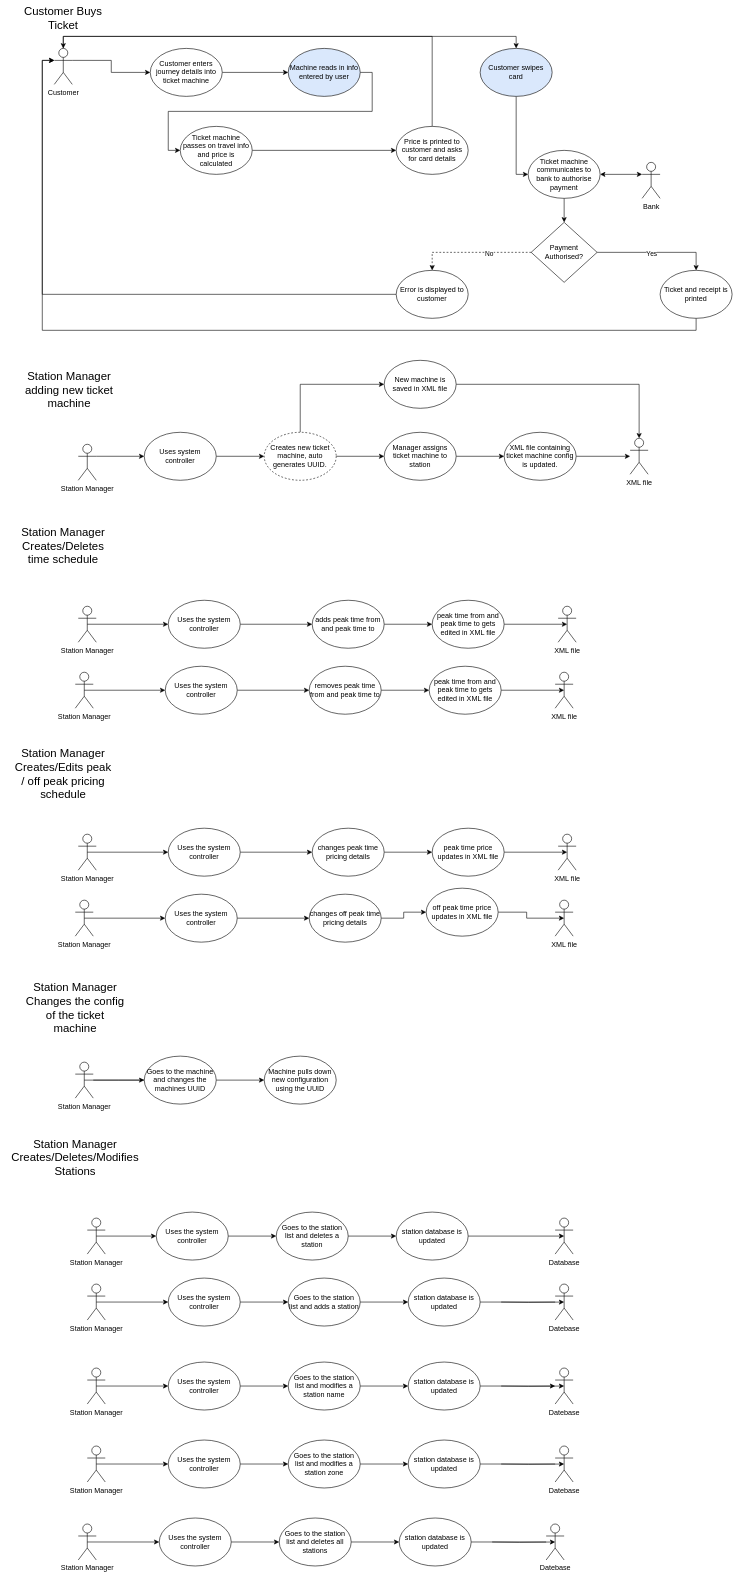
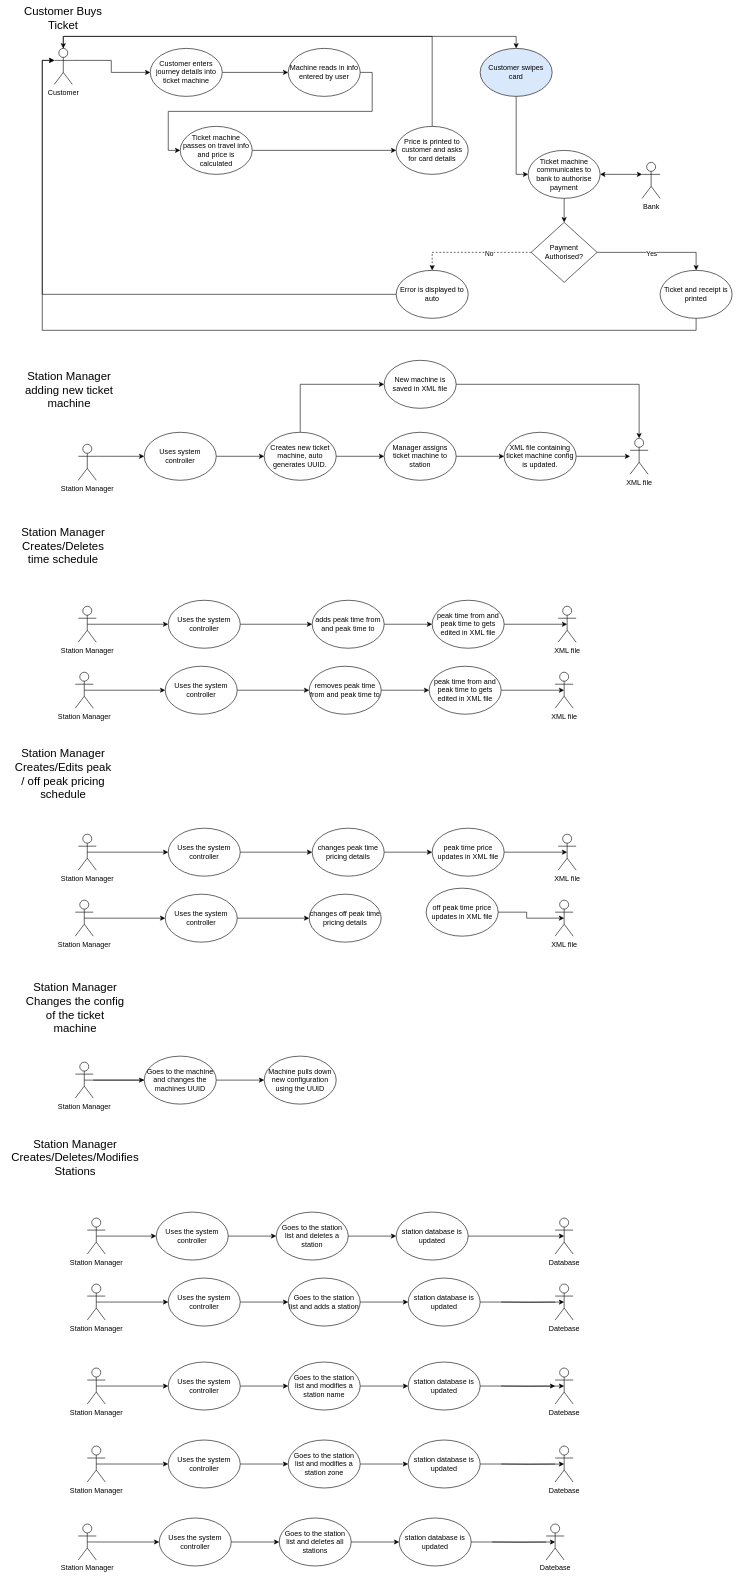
node "Machine reads in info entered by user": fillcolor #dae8fc -> #ffffff
node "Error is displayed to customer": label "Error is displayed to customer" -> "Error is displayed to auto"
node "Creates new ticket machine, auto generates UUID.": style dashed -> solid
edge "changes off peak time pricing details" -> "off peak time price updates in XML file": removed
